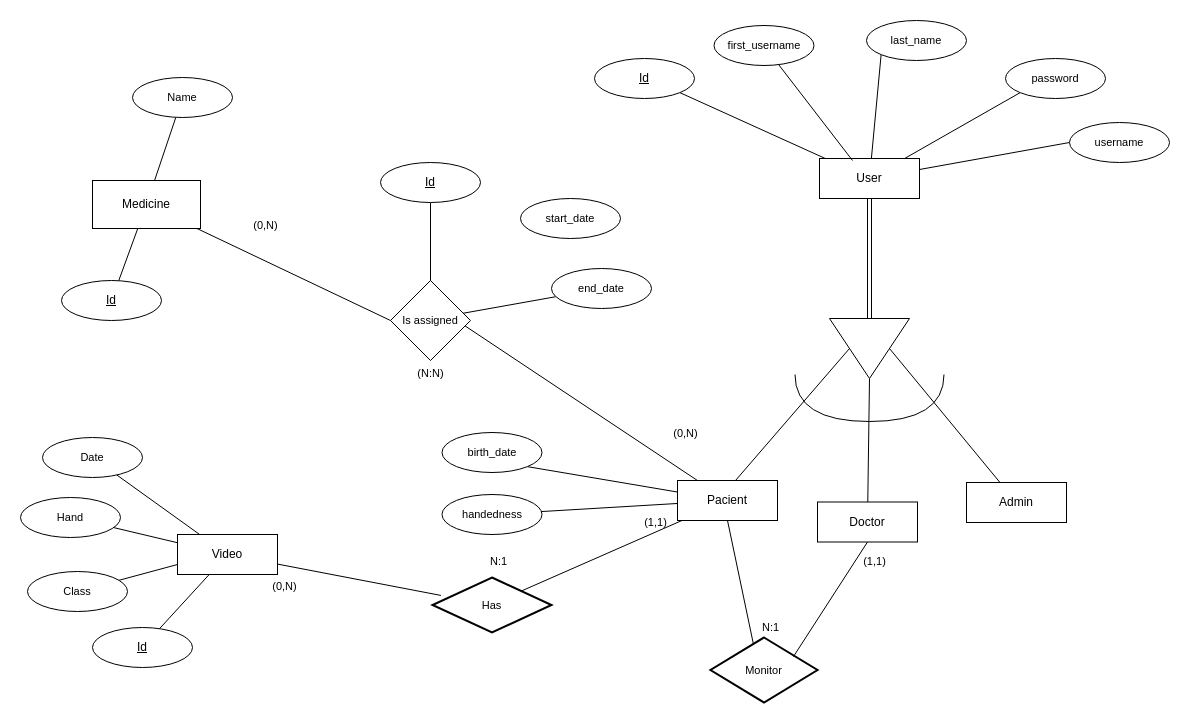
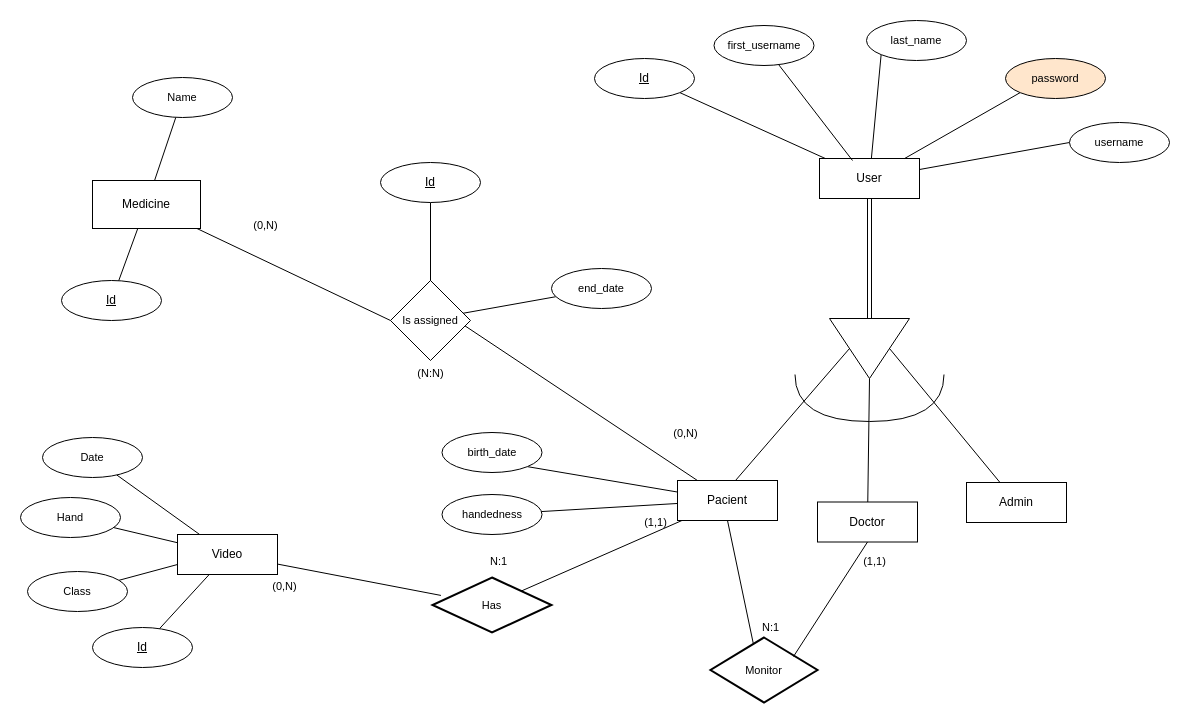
node "password": fillcolor #ffffff -> #ffe6cc
node "start_date": removed
